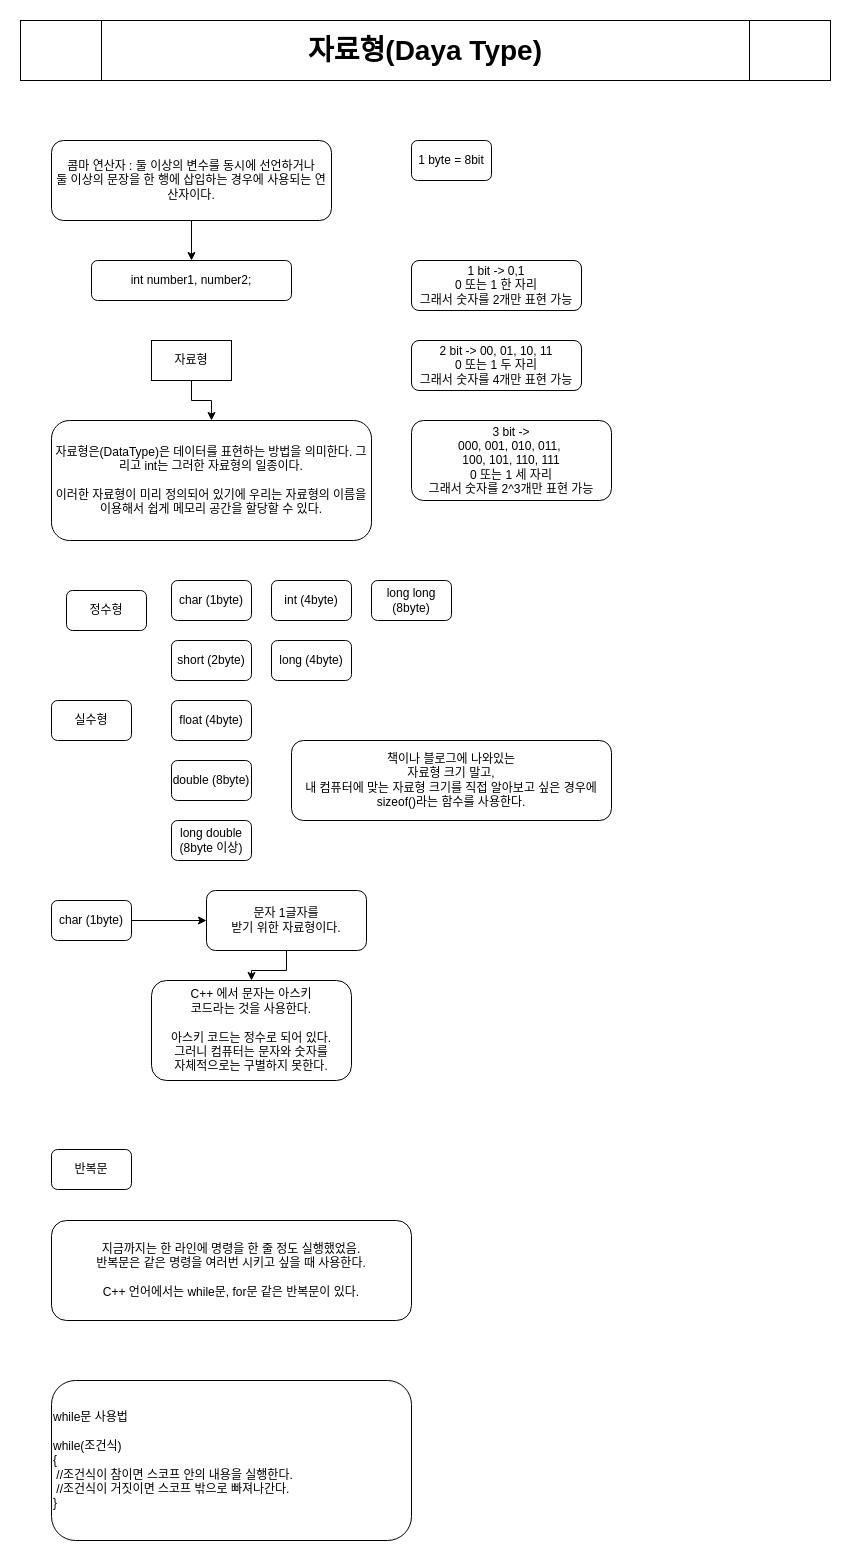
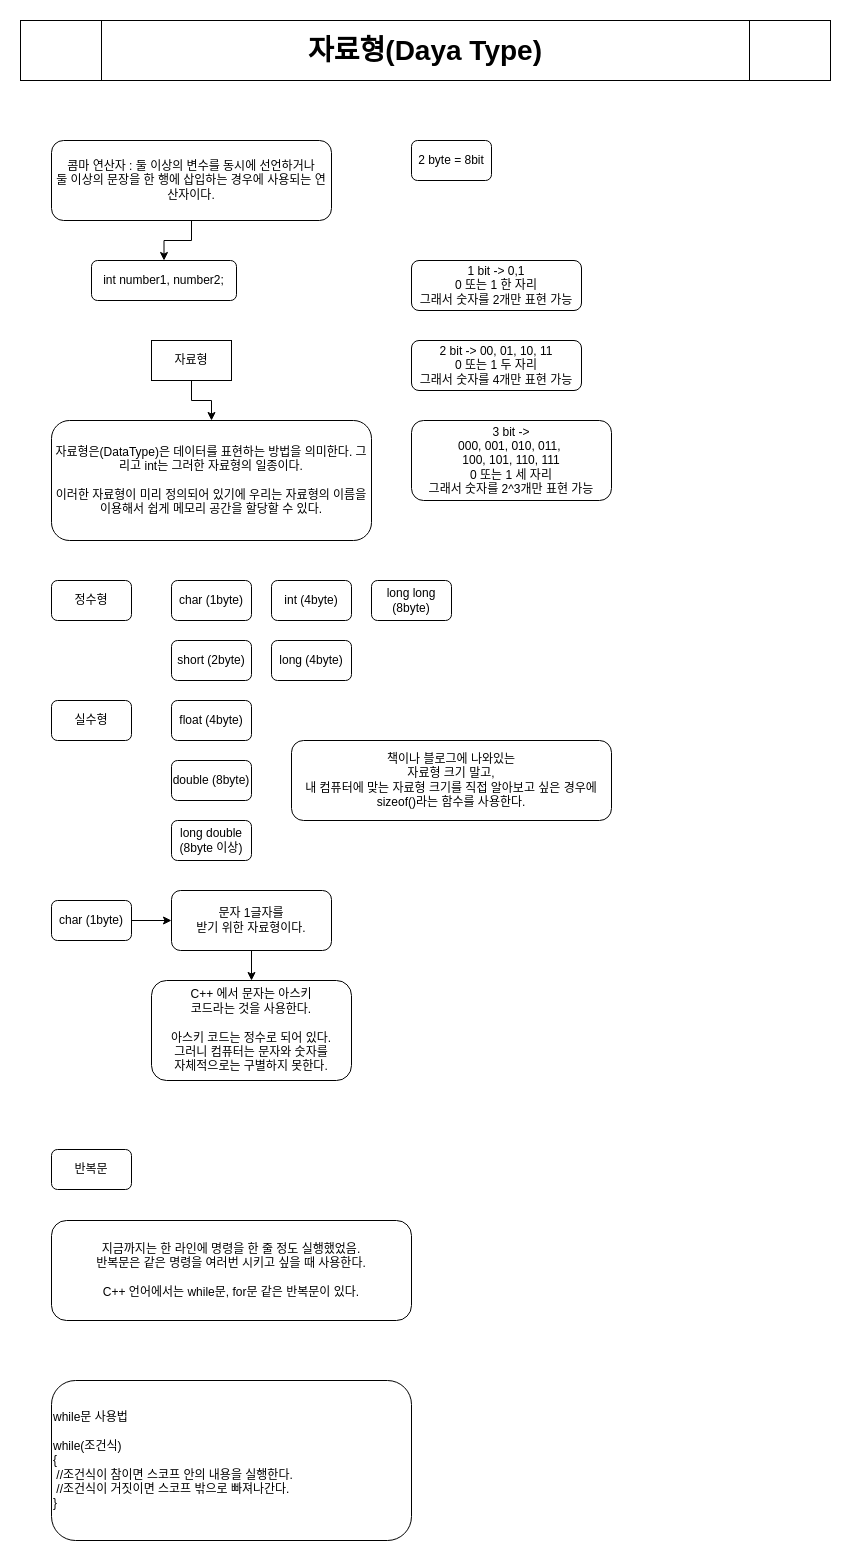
node "1 byte = 8bit": label "1 byte = 8bit" -> "2 byte = 8bit"
node "int number1, number2;": size 200x40 -> 145x40
node "정수형": moved (107, 611) -> (92, 601)
node "문자 1글자를 받기 위한 자료형이다.": moved (287, 921) -> (252, 921)
